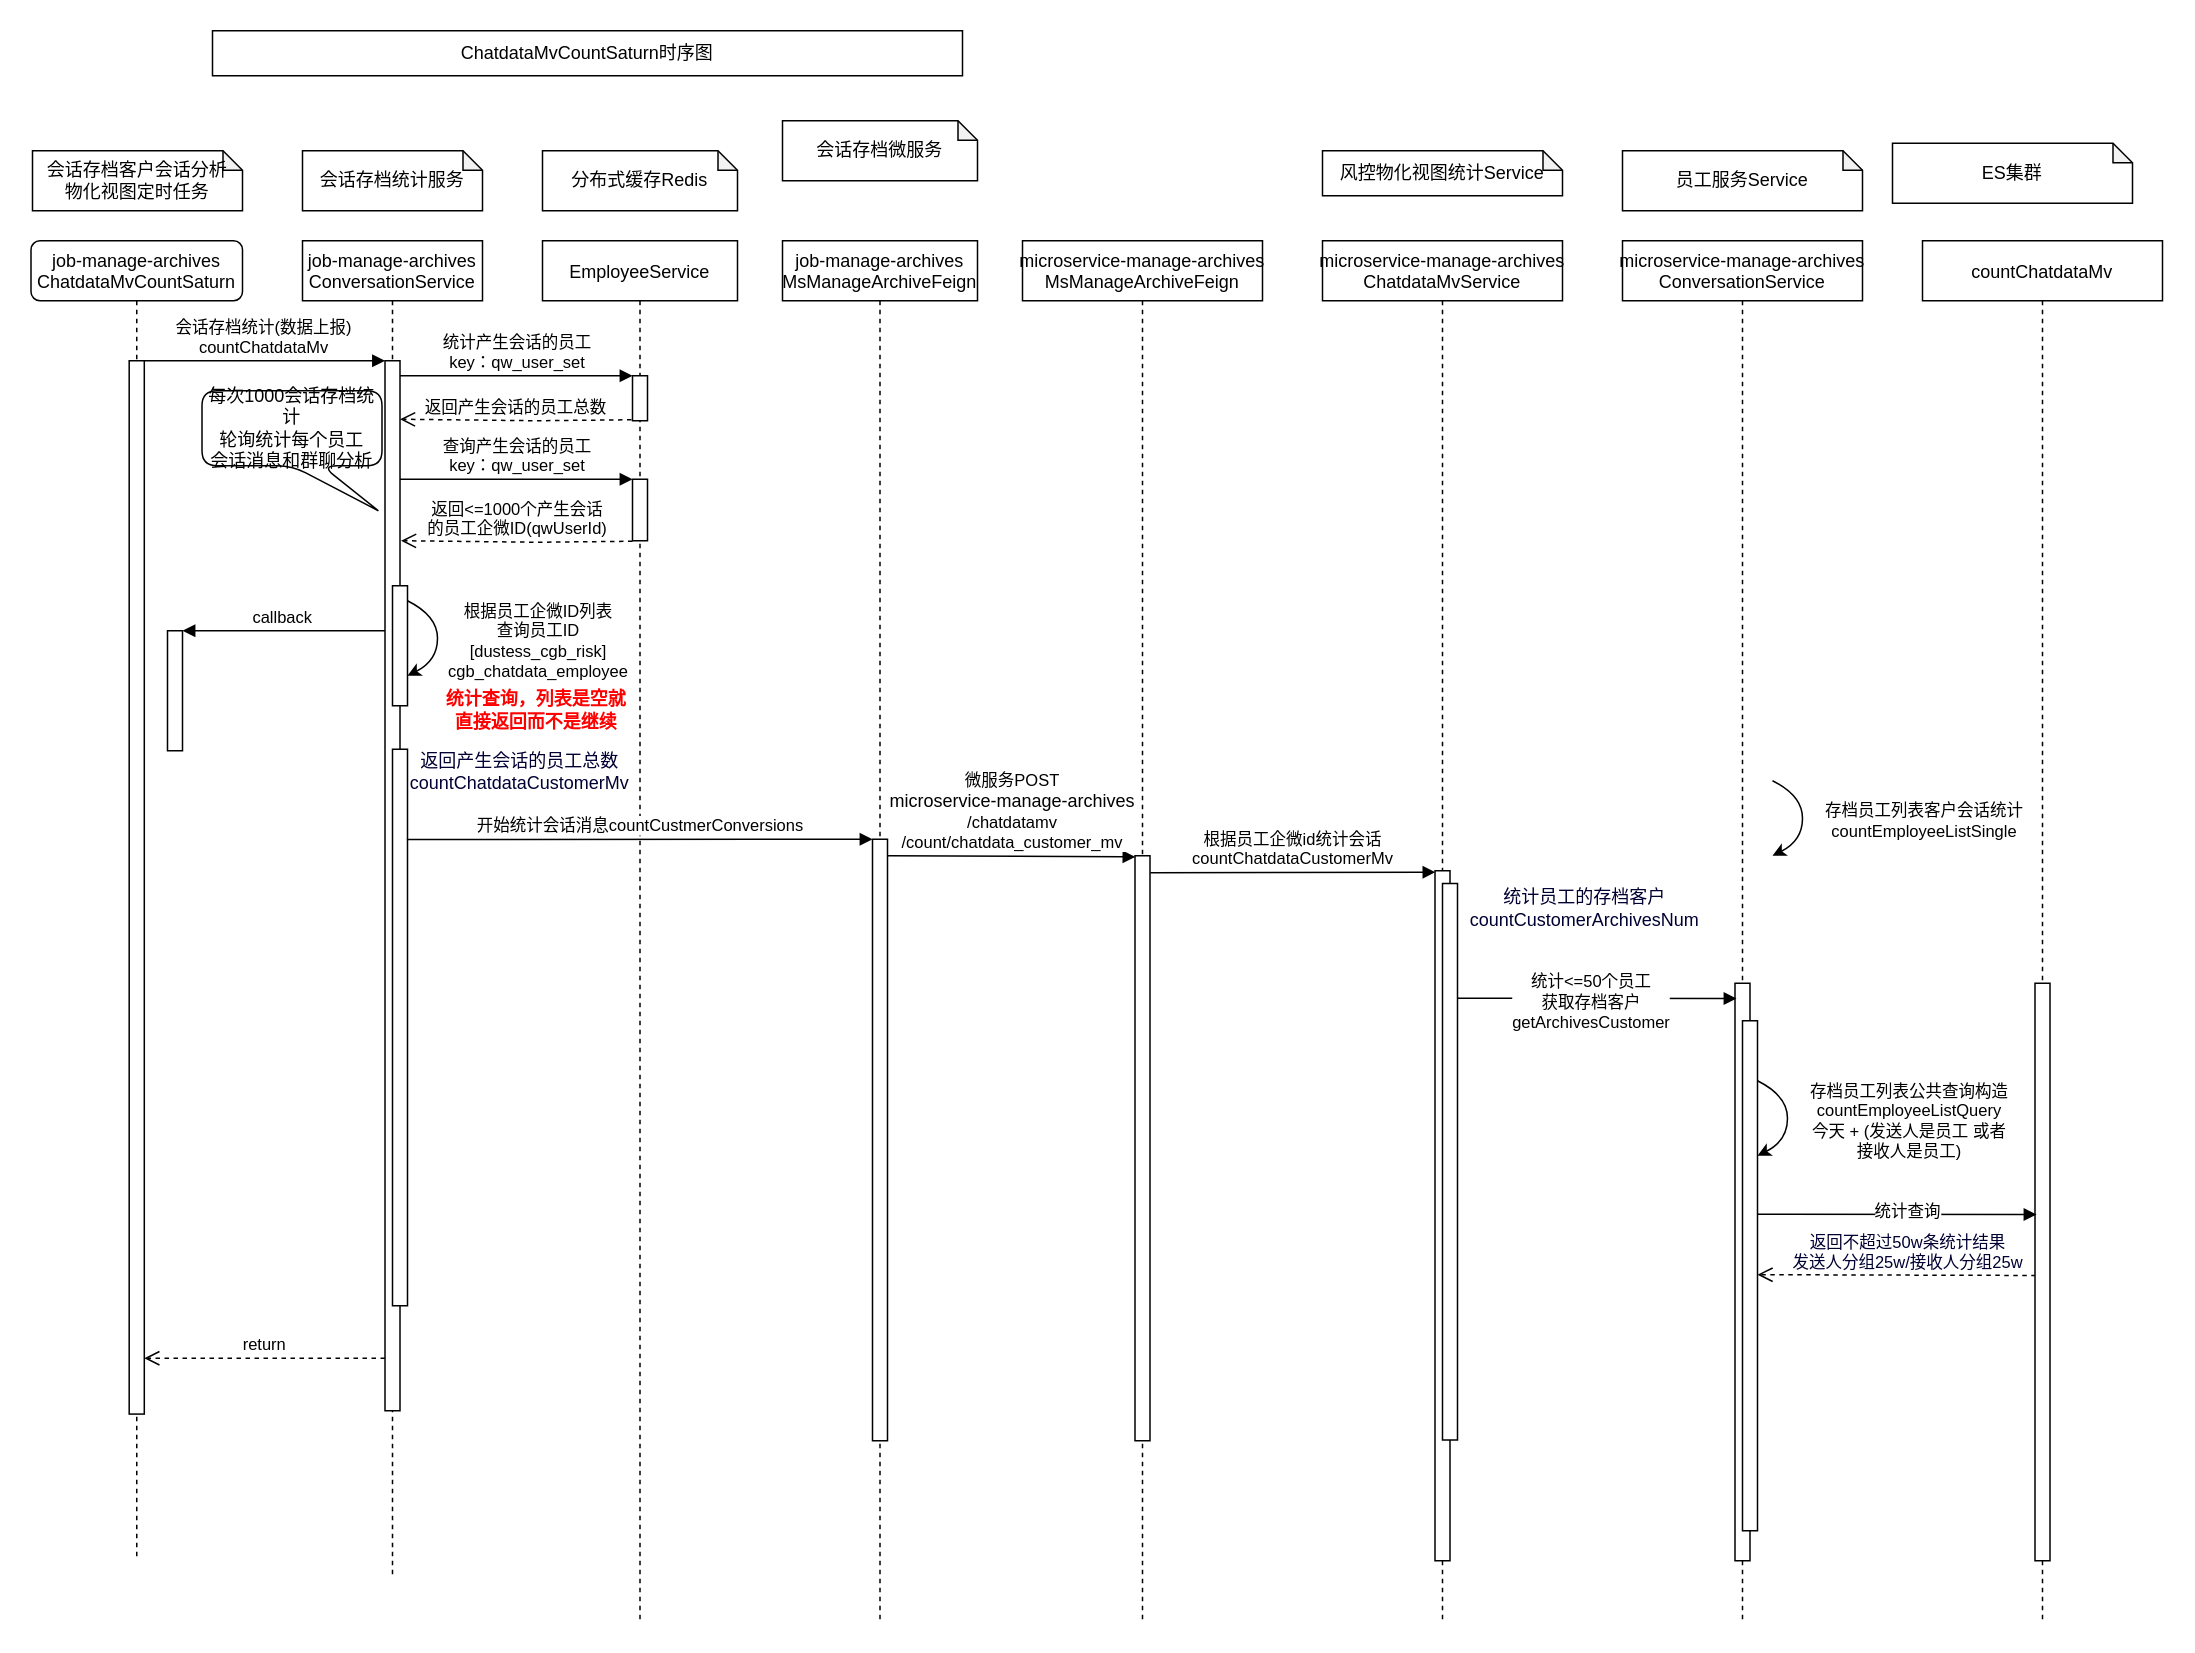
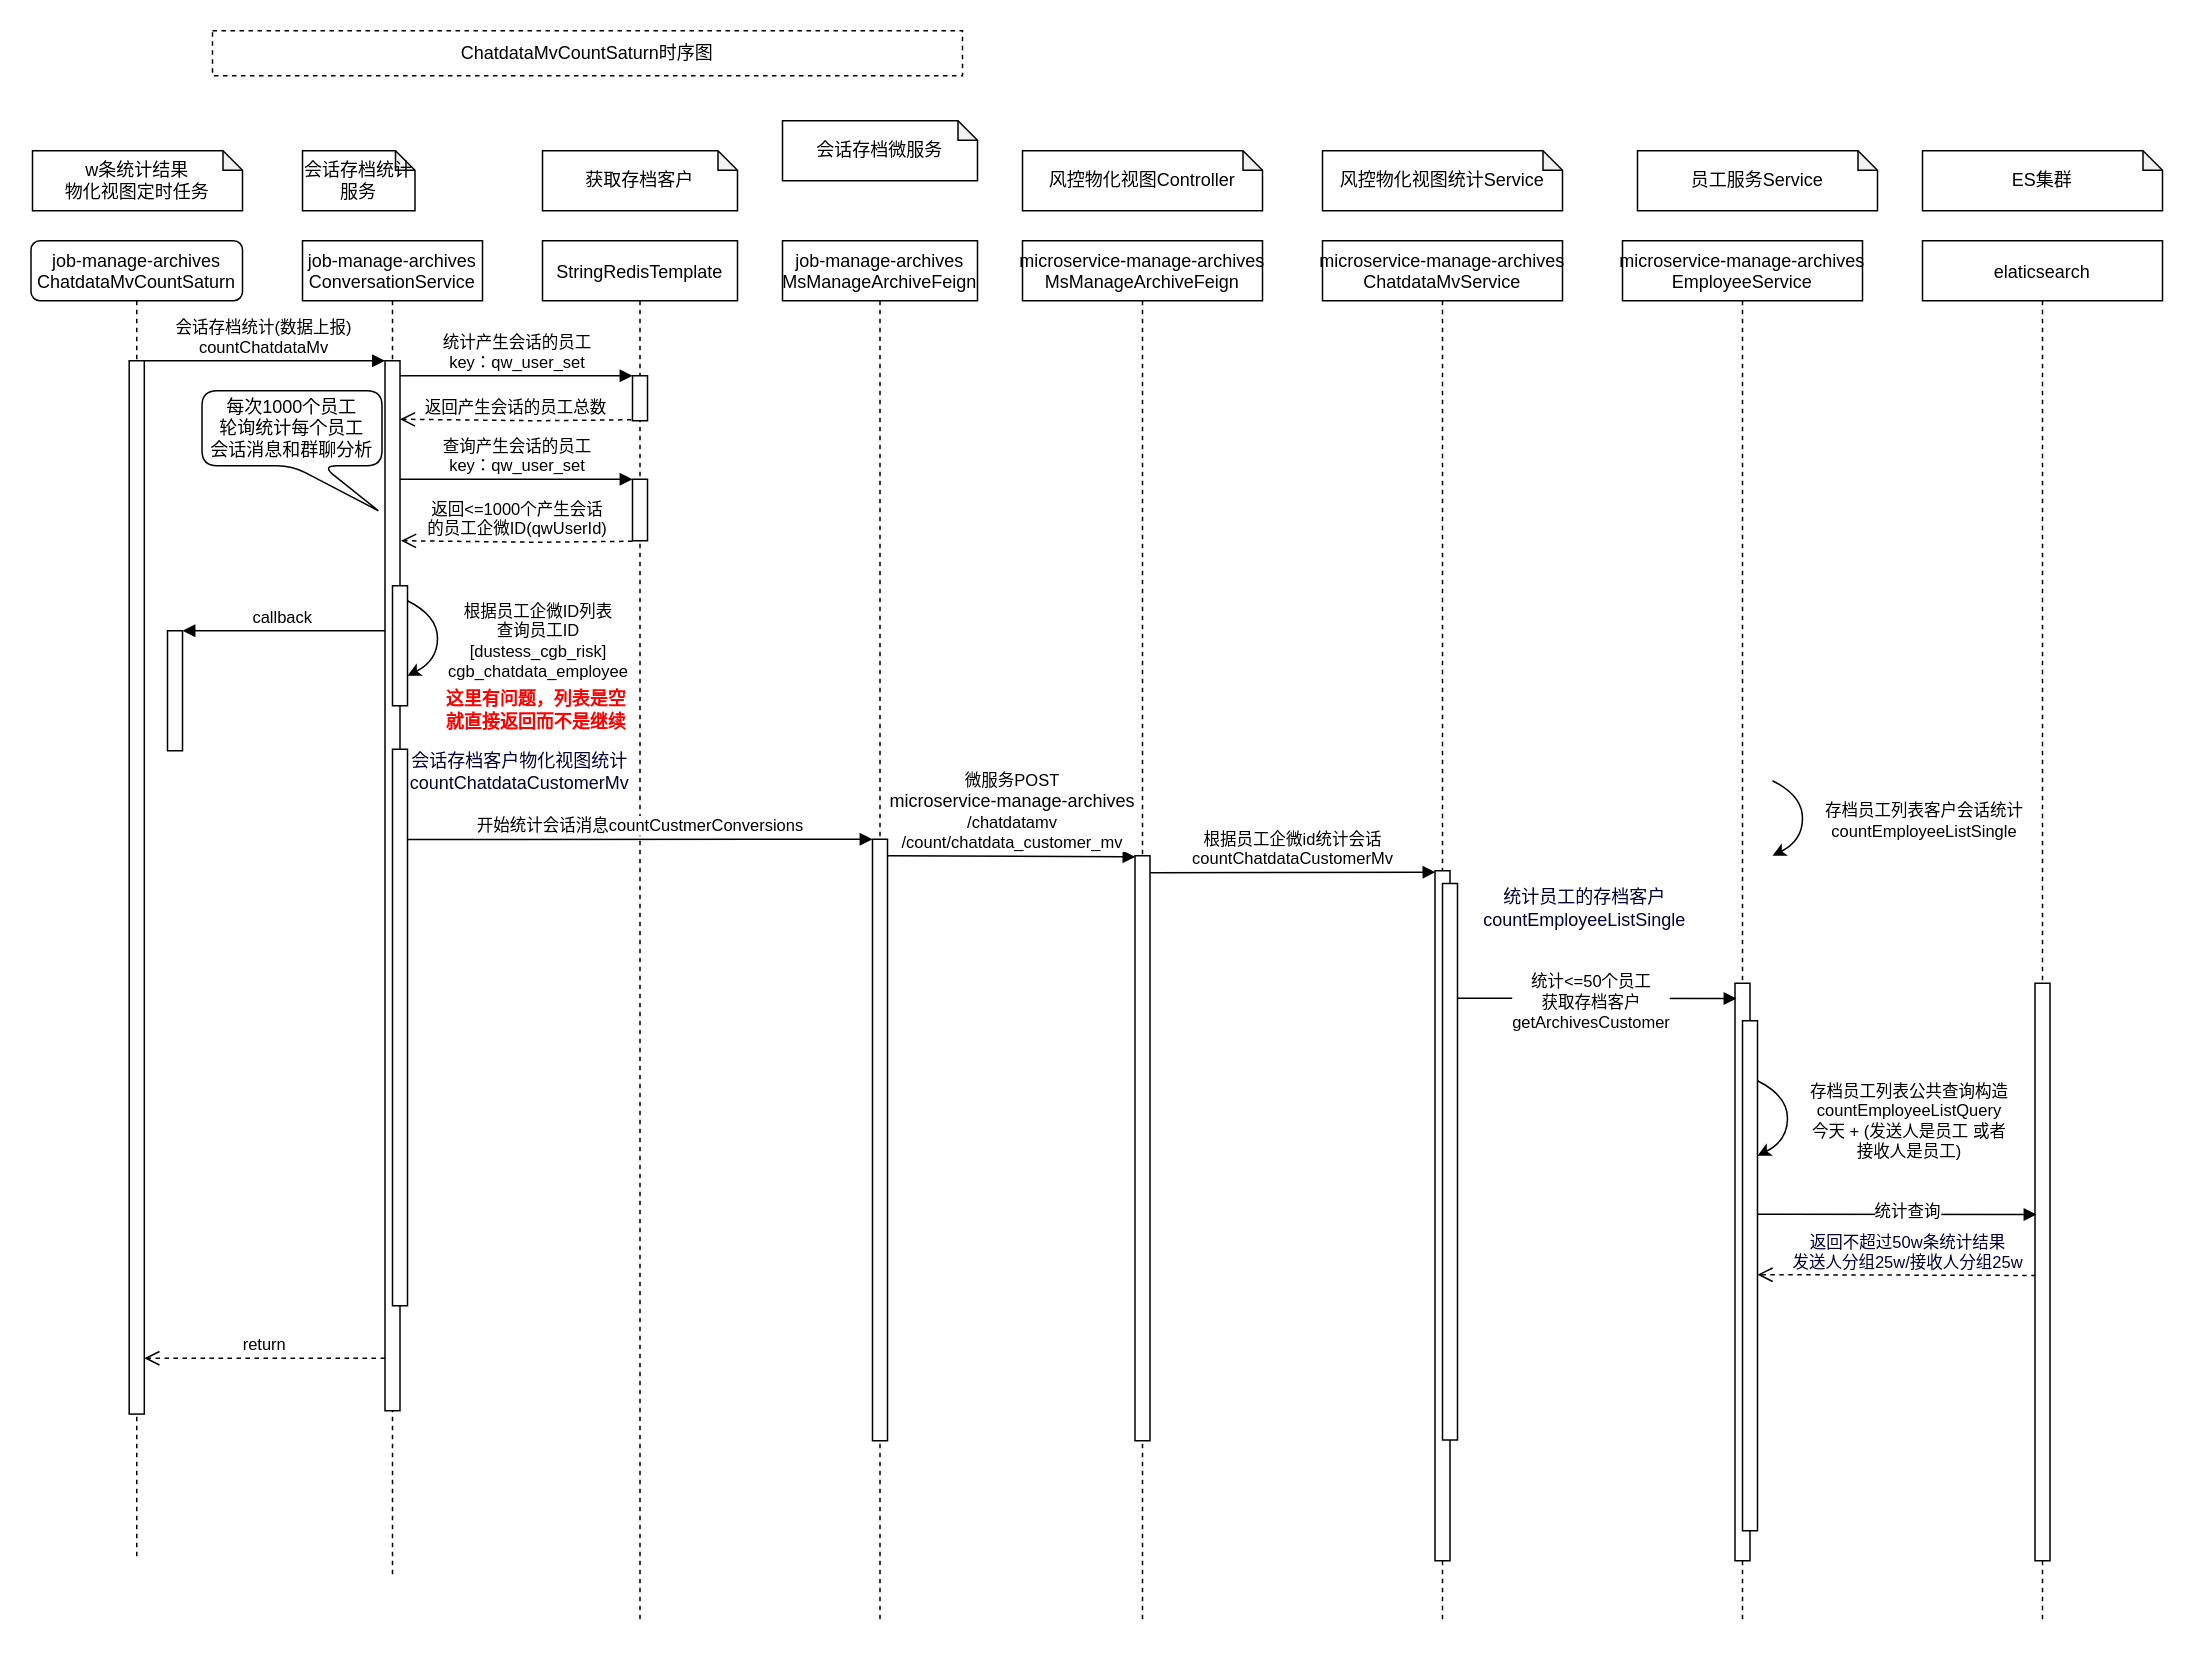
node "ChatdataMvCountSaturn时序图": style solid -> dashed
node "风控物化视图统计Service": size 240x45 -> 240x60
node "ES集群": moved (2012, 173) -> (2042, 181)
node "会话存档客户会话分析 物化视图定时任务": label "会话存档客户会话分析 物化视图定时任务" -> "w条统计结果 物化视图定时任务"
node "会话存档统计服务": size 180x60 -> 113x60
node "分布式缓存Redis": label "分布式缓存Redis" -> "获取存档客户"
node "风控物化视图Controller": added
node "员工服务Service": moved (1742, 181) -> (1757, 181)
node "microservice-manage-archives ConversationService": label "microservice-manage-archives ConversationService" -> "microservice-manage-archives EmployeeService"
node "EmployeeService": label "EmployeeService" -> "StringRedisTemplate"
node "countChatdataMv": label "countChatdataMv" -> "elaticsearch"
node "每次1000会话存档统计 轮询统计每个员工 会话消息和群聊分析": label "每次1000会话存档统计 轮询统计每个员工 会话消息和群聊分析" -> "每次1000个员工 轮询统计每个员工 会话消息和群聊分析"
node "统计查询，列表是空就直接返回而不是继续": label "统计查询，列表是空就直接返回而不是继续" -> "这里有问题，列表是空就直接返回而不是继续"
node "返回产生会话的员工总数 countChatdataCustomerMv": label "返回产生会话的员工总数 countChatdataCustomerMv" -> "会话存档客户物化视图统计 countChatdataCustomerMv"
node "统计员工的存档客户 countCustomerArchivesNum": label "统计员工的存档客户 countCustomerArchivesNum" -> "统计员工的存档客户 countEmployeeListSingle"
